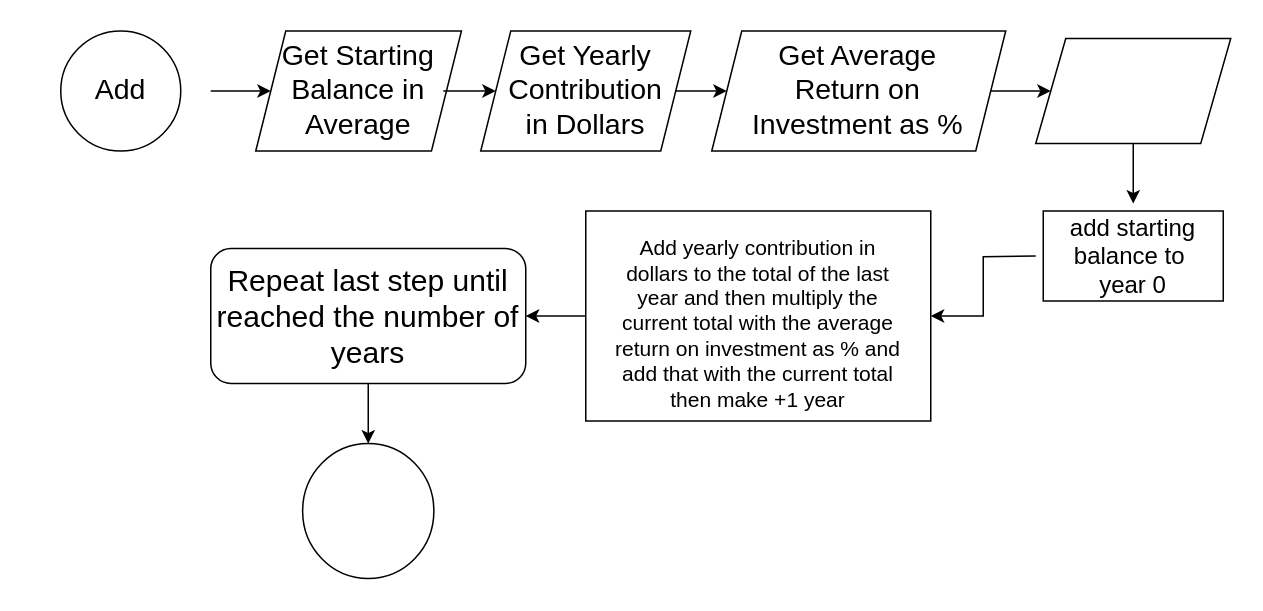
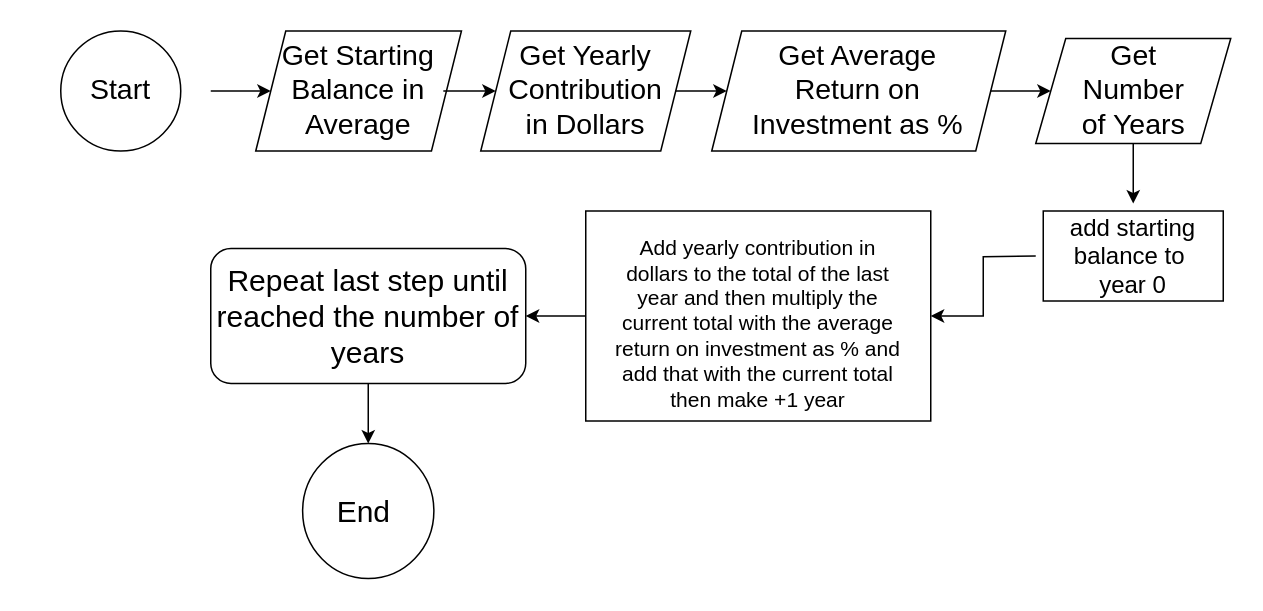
node "Add": label "Add" -> "Start"
node "Get Number of Years": added
node "End": added
